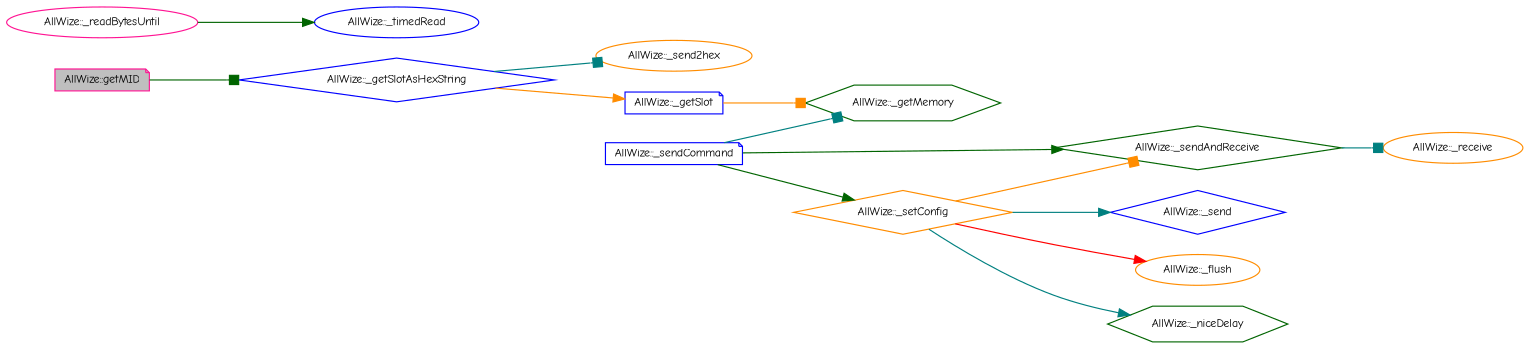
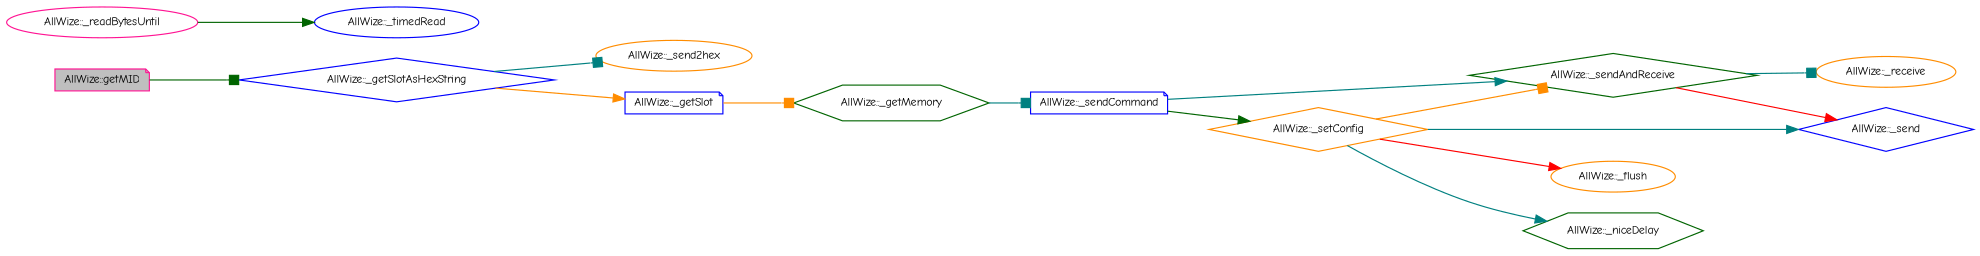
edge "AllWize::_sendAndReceive" -> "AllWize::_send": added
edge "AllWize::_sendCommand" -> "AllWize::_getMemory": reversed
edge "AllWize::_sendCommand" -> "AllWize::_sendAndReceive": color darkgreen -> teal
